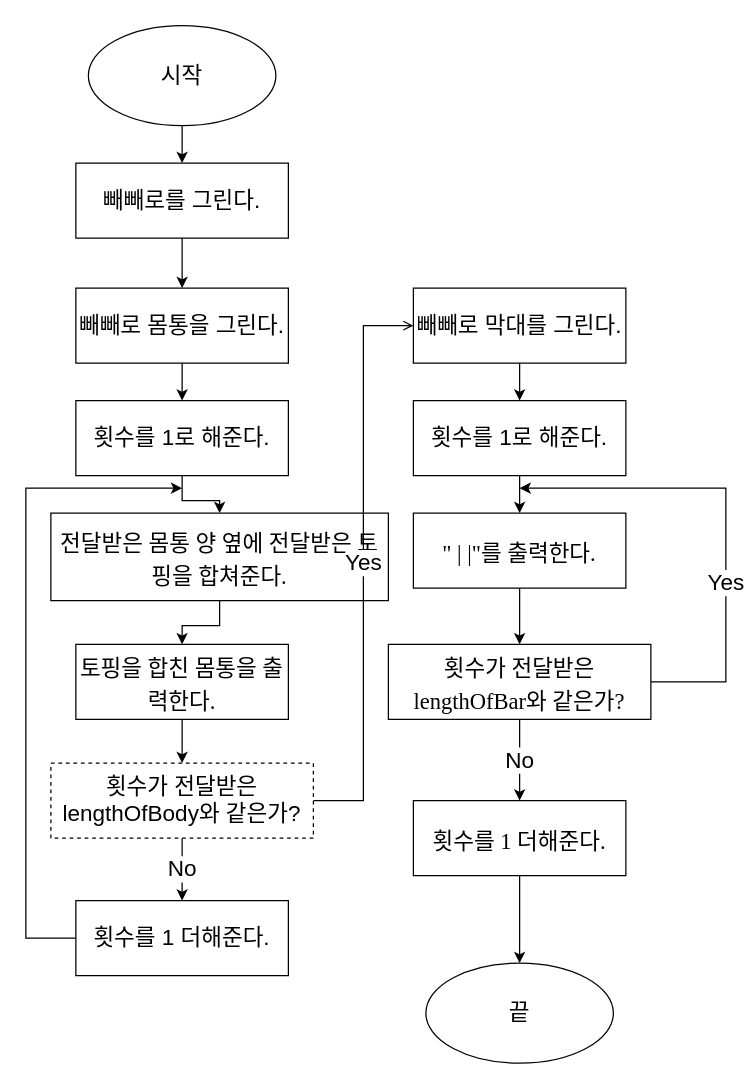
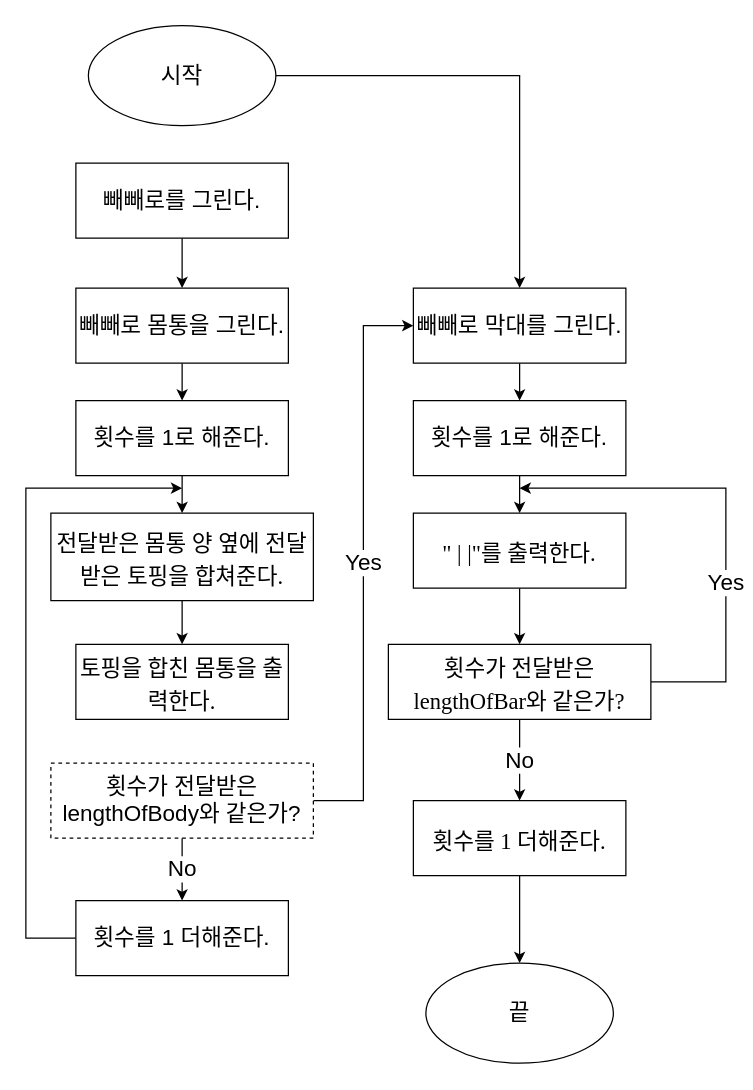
edge "시작" -> "빼빼로를 그린다.": now "시작" -> "빼빼로 막대를 그린다."
edge "횟수가 전달받은 lengthOfBody와 같은가?" -> "빼빼로 막대를 그린다.": arrowhead open -> classic
node "전달받은 몸통 양 옆에 전달받은 토핑을 합쳐준다.": size 338x88 -> 263x88
edge "토핑을 합친 몸통을 출력한다." -> "횟수가 전달받은 lengthOfBody와 같은가?": removed
